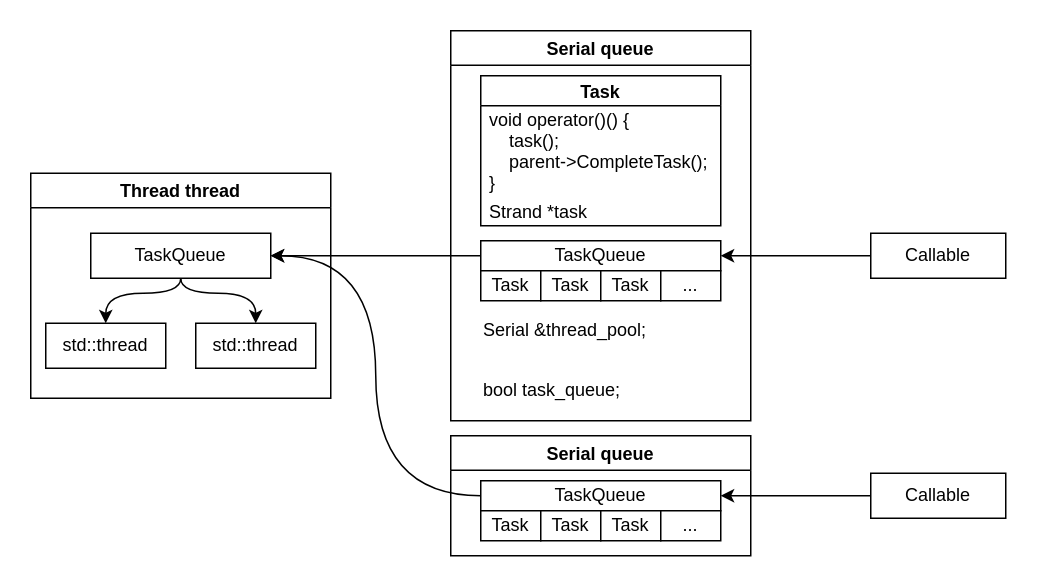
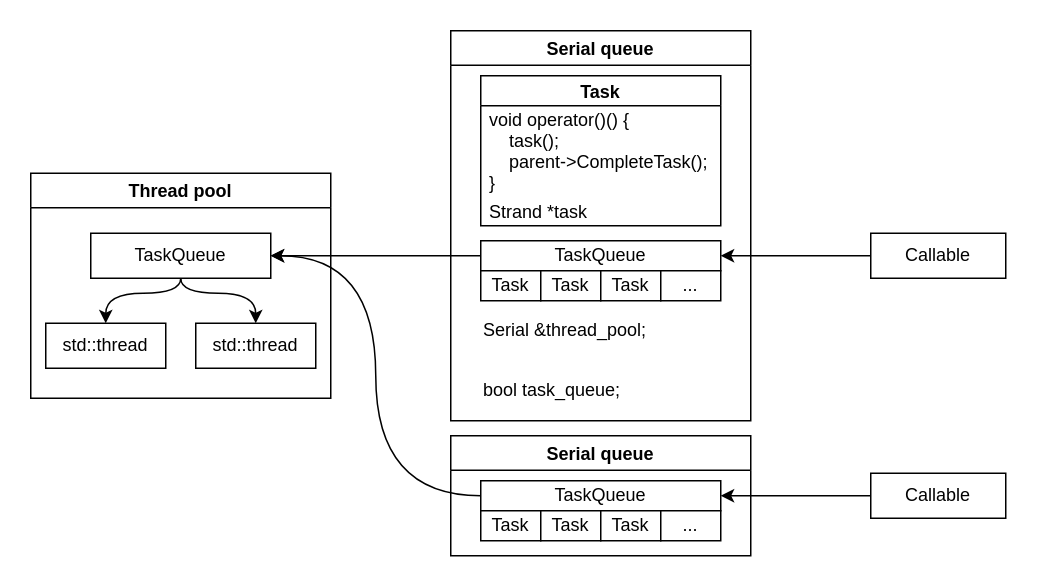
node "Thread thread": label "Thread thread" -> "Thread pool"
